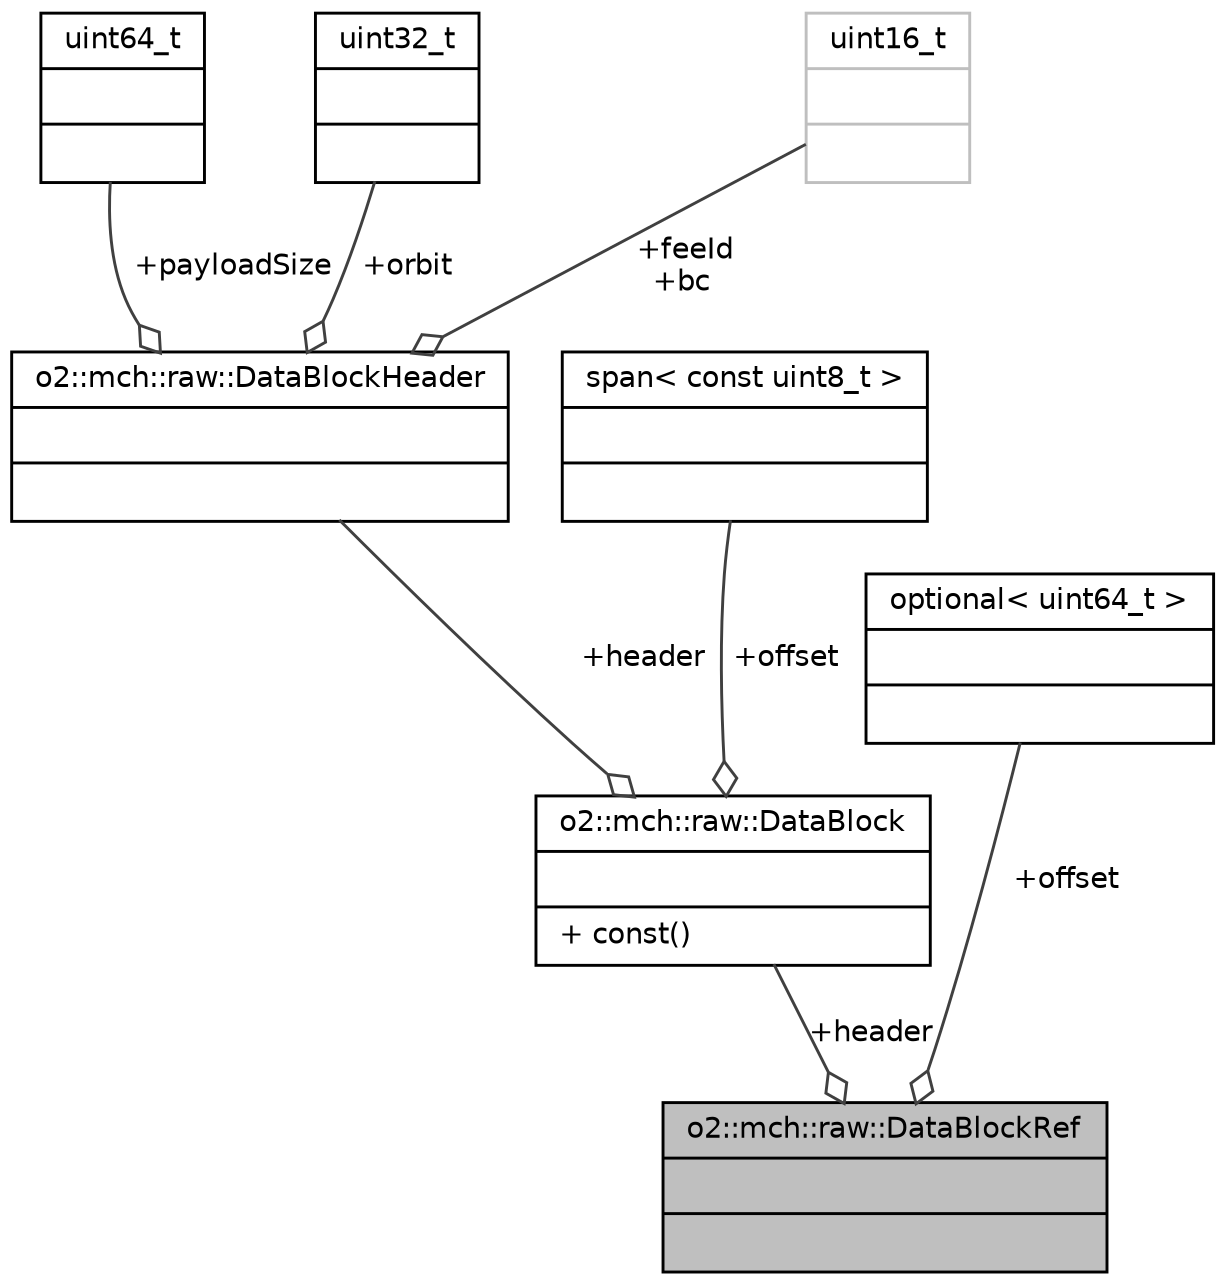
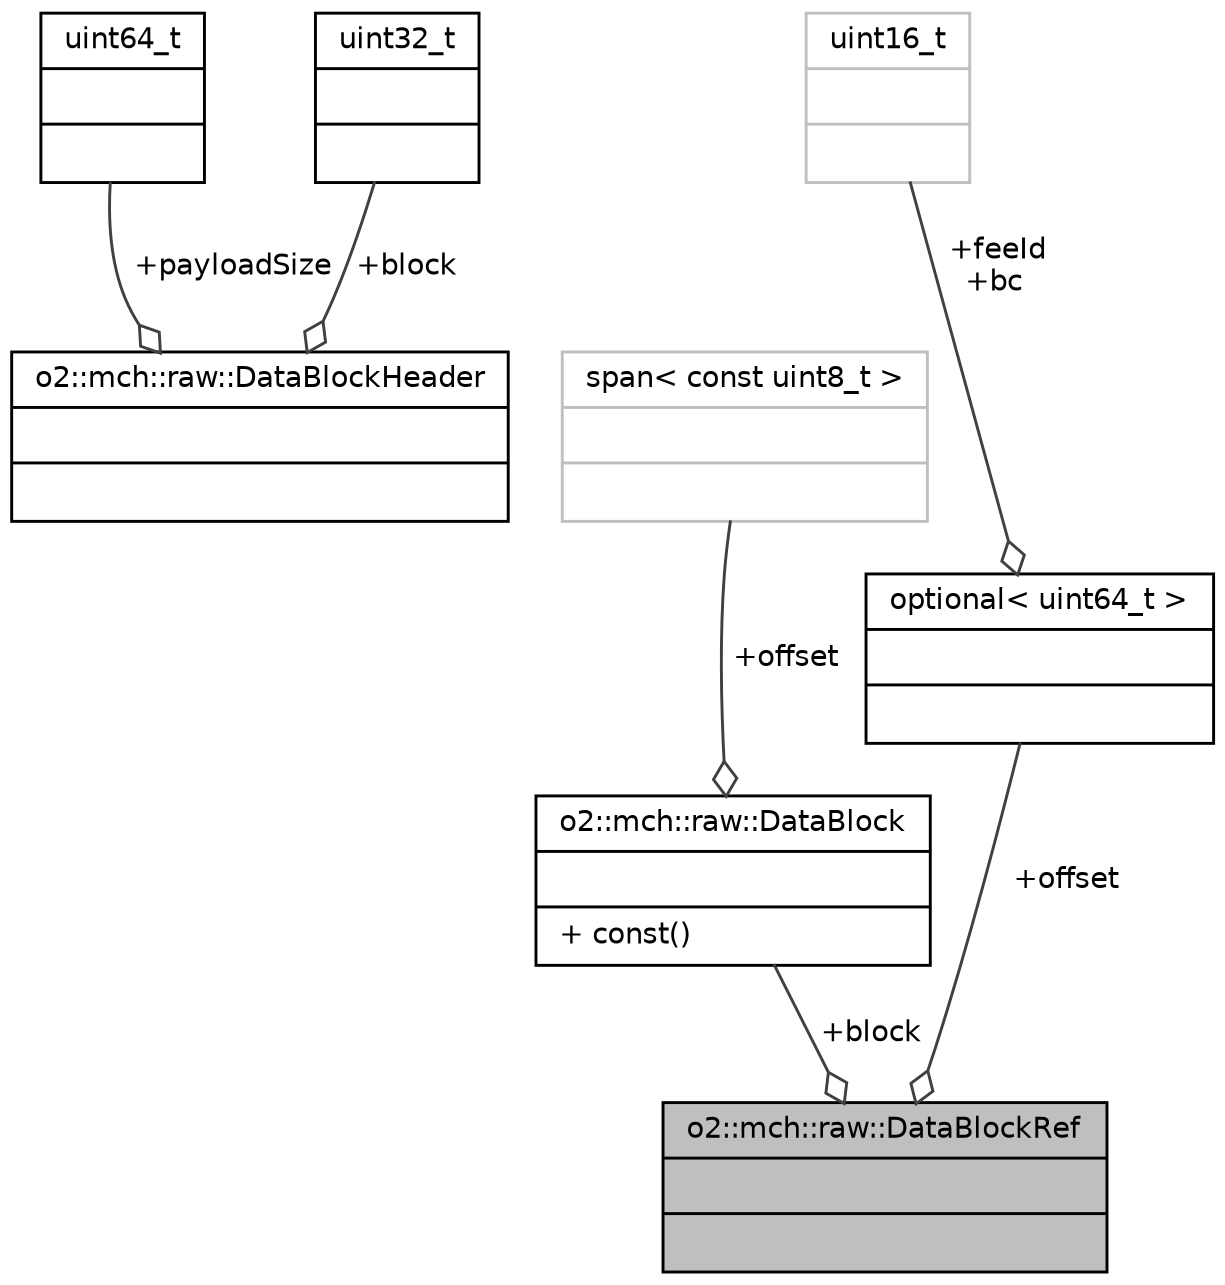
edge "uint16_t" -> "o2::mch::raw::DataBlockHeader": now "uint16_t" -> "optional< uint64_t >"
edge "uint32_t" -> "o2::mch::raw::DataBlockHeader": label " +orbit" -> " +block"
node "span< const uint8_t >": color black -> grey75
edge "o2::mch::raw::DataBlockHeader" -> "o2::mch::raw::DataBlock": removed, label "+header"
edge "o2::mch::raw::DataBlock" -> "o2::mch::raw::DataBlockRef": label " +header" -> " +block"
